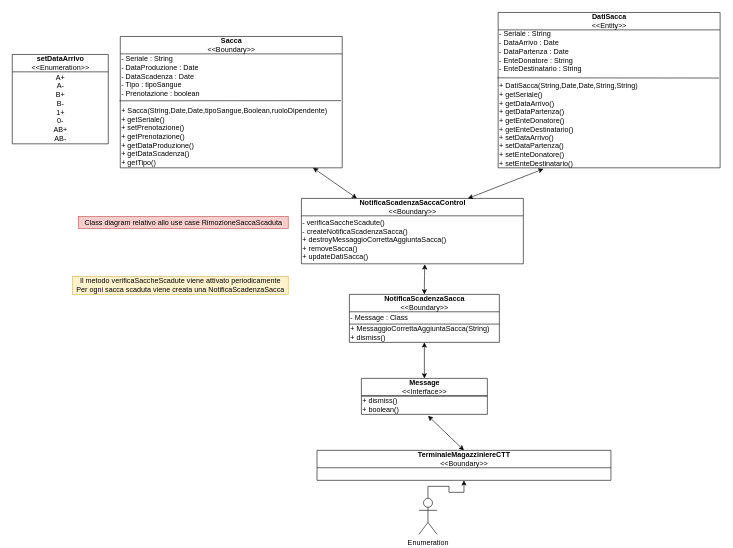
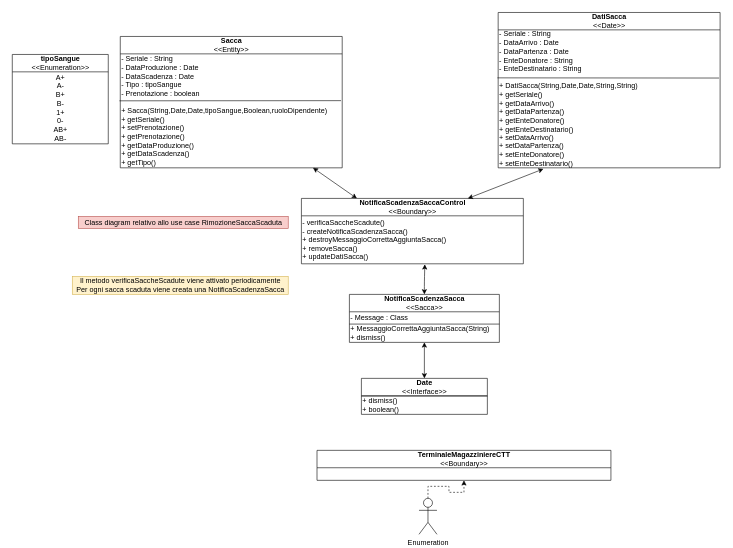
node "DatiSacca <<Entity>>": label "DatiSacca <<Entity>>" -> "DatiSacca <<Date>>"
node "Sacca <<Boundary>>": label "Sacca <<Boundary>>" -> "Sacca <<Entity>>"
node "setDataArrivo <<Enumeration>>": label "setDataArrivo <<Enumeration>>" -> "tipoSangue <<Enumeration>>"
node "NotificaScadenzaSacca <<Boundary>>": label "NotificaScadenzaSacca <<Boundary>>" -> "NotificaScadenzaSacca <<Sacca>>"
node "Message <<Interface>>": label "Message <<Interface>>" -> "Date <<Interface>>"
edge "+ dismiss() + boolean()" -- "TerminaleMagazziniereCTT <<Boundary>>": removed
edge "Enumeration" -> "TerminaleMagazziniereCTT <<Boundary>>": style solid -> dashed
